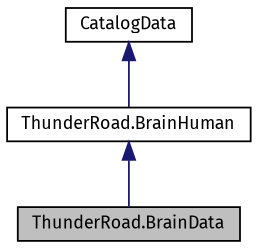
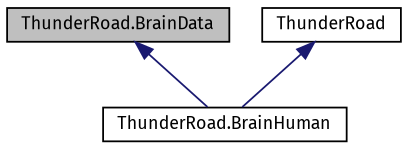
node "CatalogData": label "CatalogData" -> "ThunderRoad"
edge "ThunderRoad.BrainData" -> "ThunderRoad.BrainHuman": reversed
